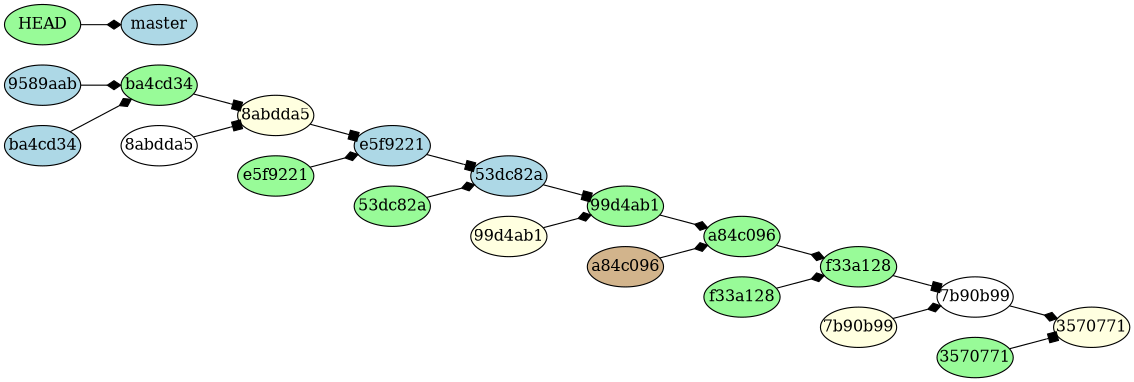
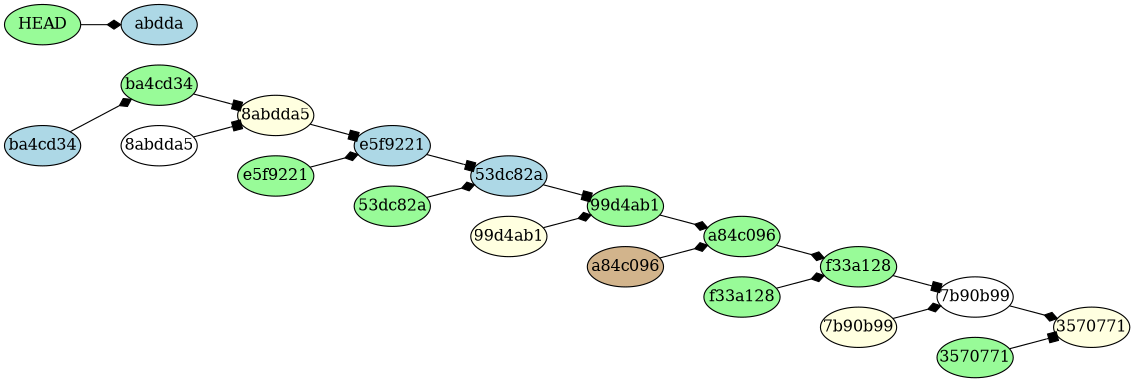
node "master": label "master" -> "abdda"
node "9589aab": removed
